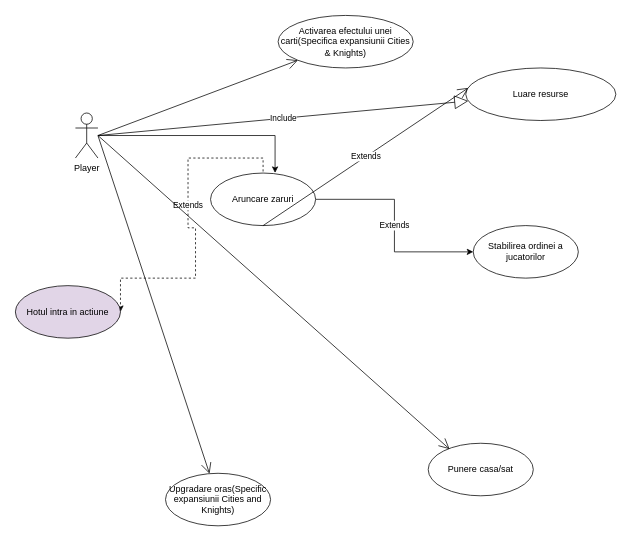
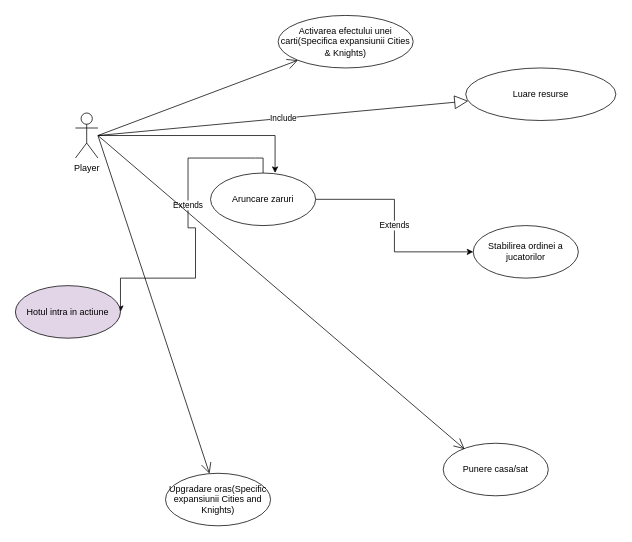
edge "Aruncare zaruri" -> "Luare resurse": removed, label "Extends"
edge "Aruncare zaruri" -> "Hotul intra in actiune": style dashed -> solid
node "Punere casa/sat": moved (480, 469) -> (495, 469)
